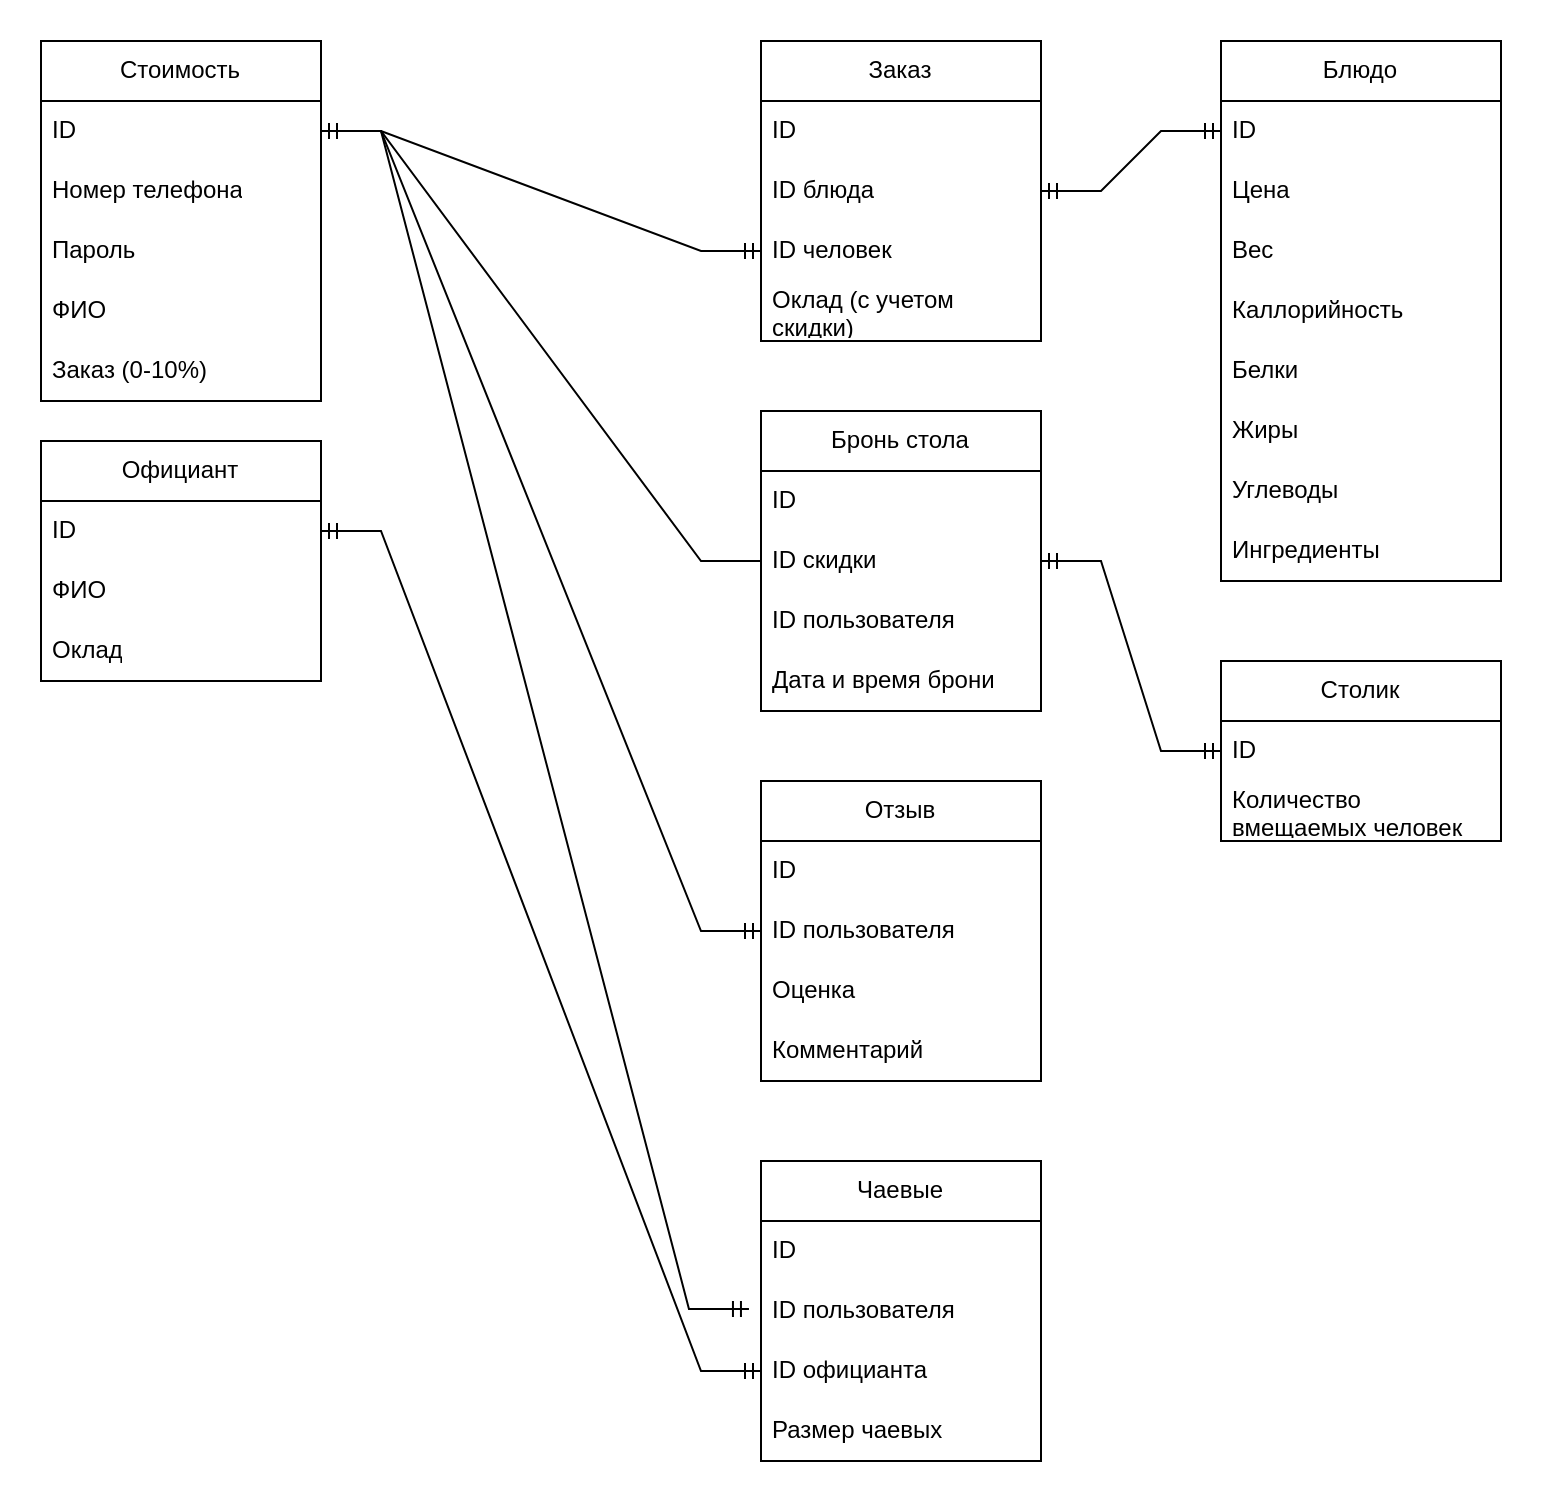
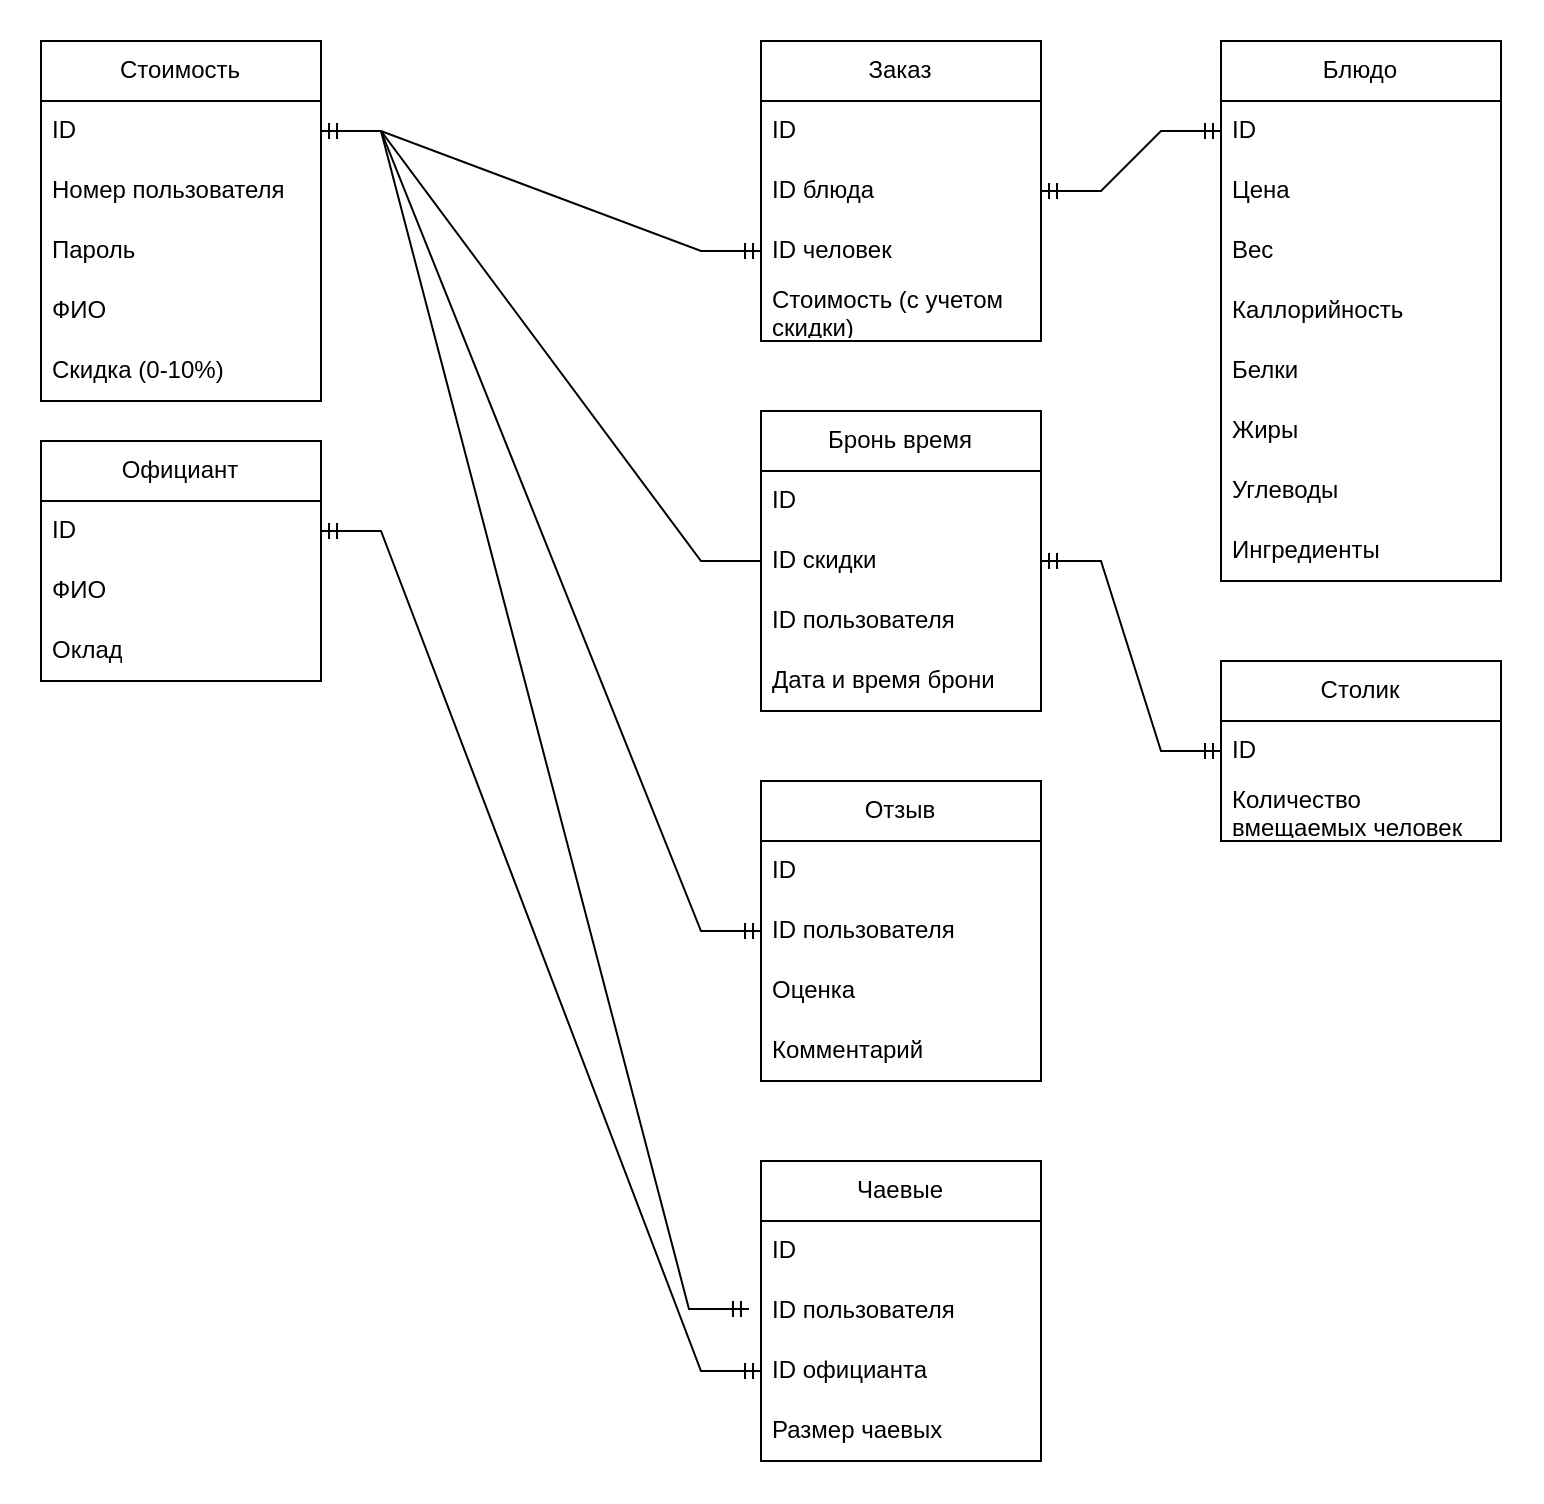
node "Номер телефона": label "Номер телефона" -> "Номер пользователя"
node "Оклад (с учетом скидки)": label "Оклад (с учетом скидки)" -> "Стоимость (с учетом скидки)"
node "Заказ (0-10%)": label "Заказ (0-10%)" -> "Скидка (0-10%)"
node "Бронь стола": label "Бронь стола" -> "Бронь время"
